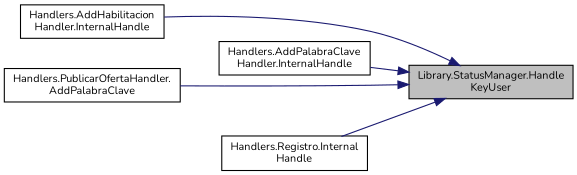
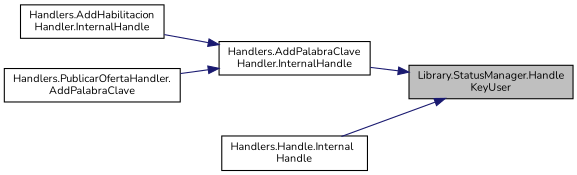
edge "Handlers.AddHabilitacion Handler.InternalHandle" -> "Library.StatusManager.Handle KeyUser": now "Handlers.AddHabilitacion Handler.InternalHandle" -> "Handlers.AddPalabraClave Handler.InternalHandle"
edge "Handlers.PublicarOfertaHandler. AddPalabraClave" -> "Library.StatusManager.Handle KeyUser": now "Handlers.PublicarOfertaHandler. AddPalabraClave" -> "Handlers.AddPalabraClave Handler.InternalHandle"
node "Handlers.Registro.Internal Handle": label "Handlers.Registro.Internal Handle" -> "Handlers.Handle.Internal Handle"
